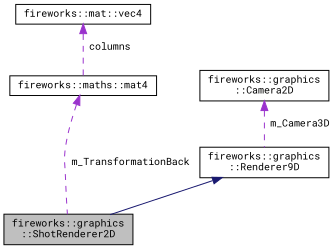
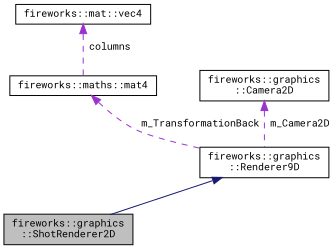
edge "fireworks::graphics ::Renderer9D" -> "fireworks::graphics ::Camera2D": label " m_Camera3D" -> " m_Camera2D"
edge "fireworks::graphics ::ShotRenderer2D" -> "fireworks::maths::mat4": now "fireworks::graphics ::Renderer9D" -> "fireworks::maths::mat4"
